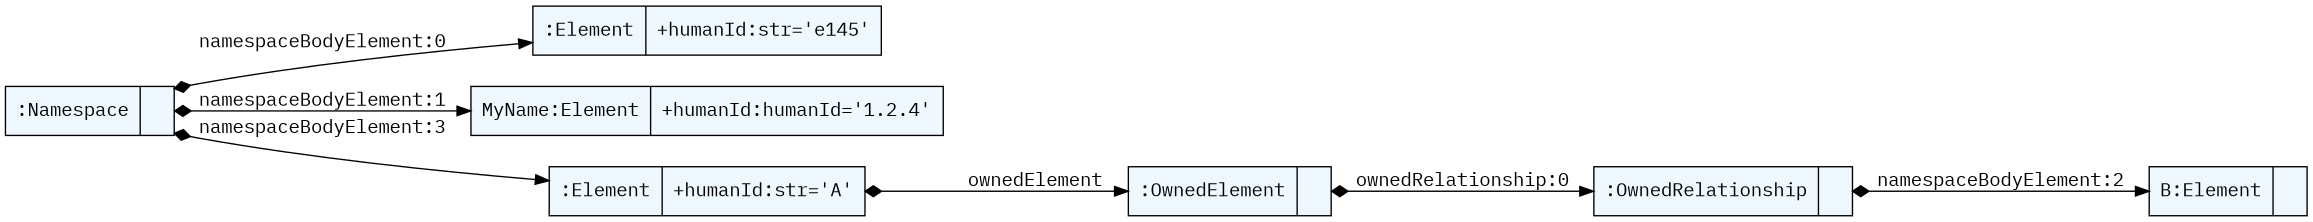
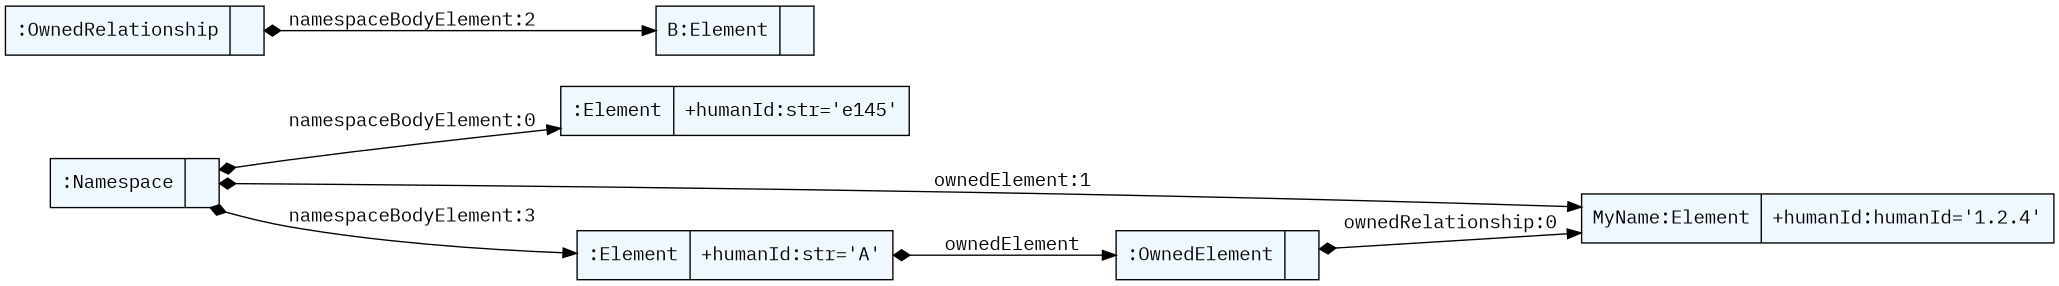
edge ":Namespace" -- "MyName:Element": label "namespaceBodyElement:1" -> "ownedElement:1"
edge ":OwnedElement" -- ":OwnedRelationship": now ":OwnedElement" -- "MyName:Element"
